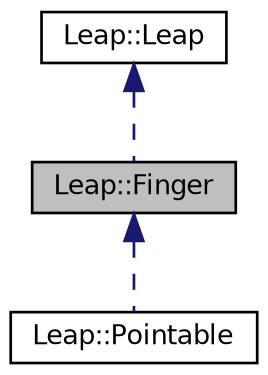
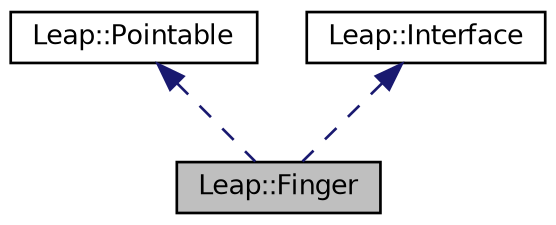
node "Leap::Leap": label "Leap::Leap" -> "Leap::Interface"
edge "Leap::Pointable" -> "Leap::Finger": reversed
